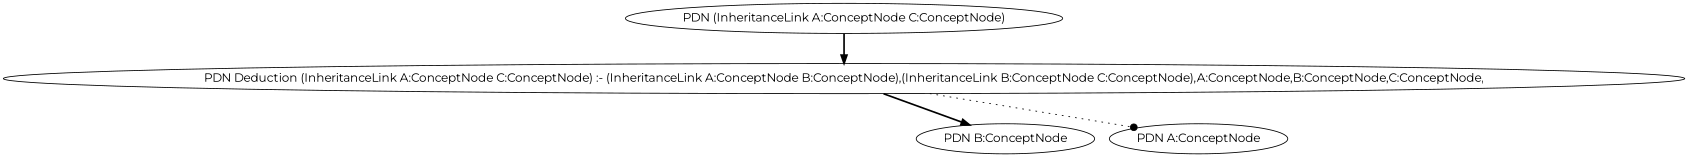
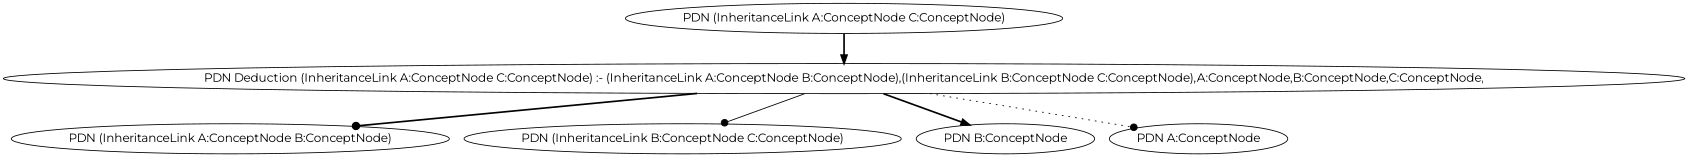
node "PDN (InheritanceLink A:ConceptNode B:ConceptNode)": added
node "PDN (InheritanceLink B:ConceptNode C:ConceptNode)": added
